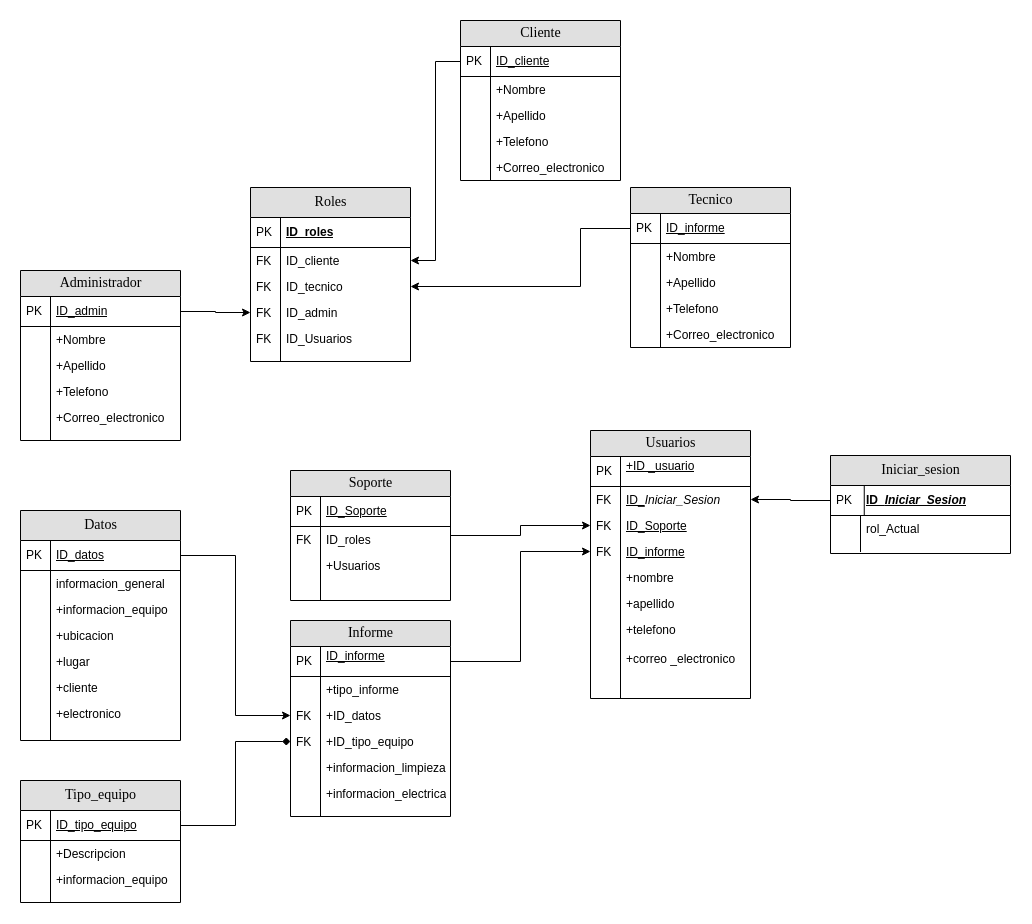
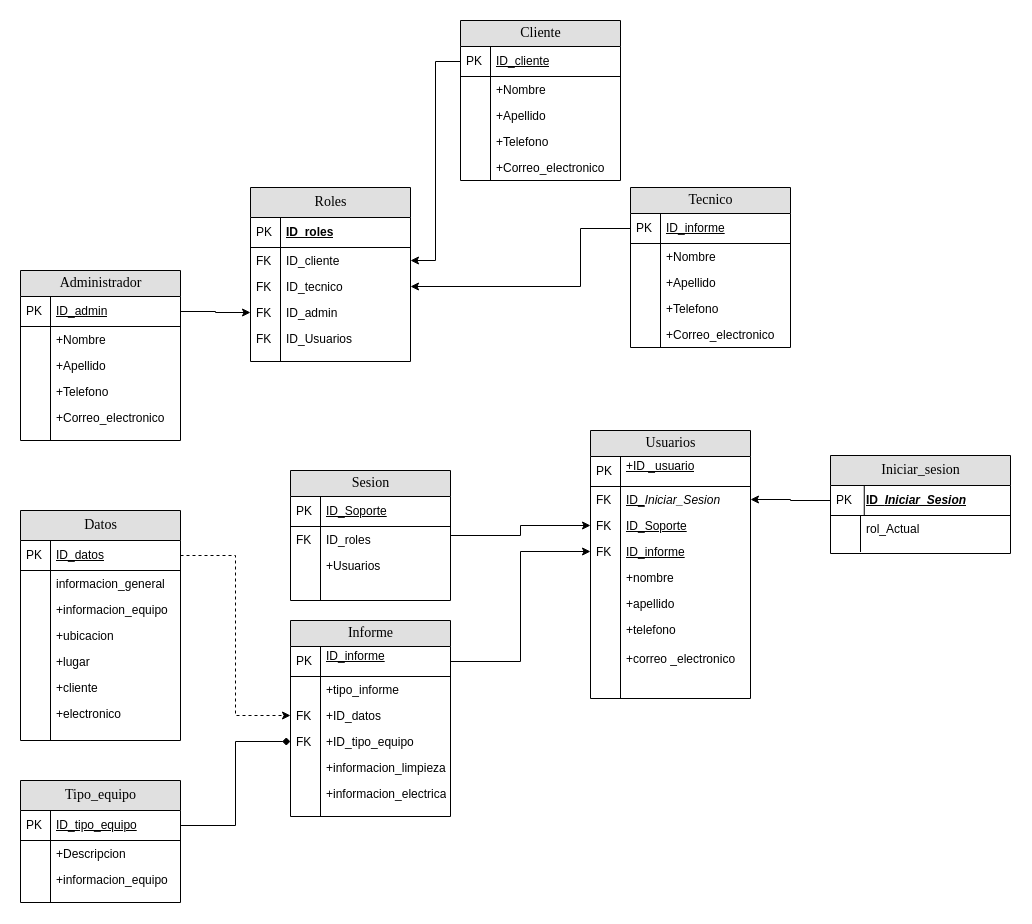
node "Soporte": label "Soporte" -> "Sesion"
edge "ID_datos" -> "+ID_datos": style solid -> dashed
